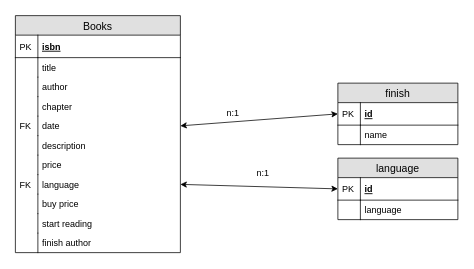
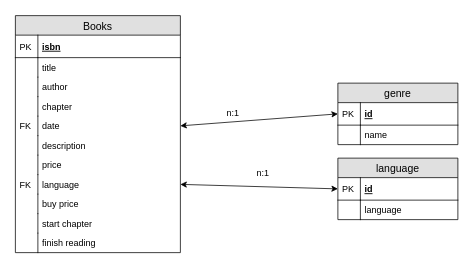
node "finish": label "finish" -> "genre"
node "start reading": label "start reading" -> "start chapter"
node "finish author": label "finish author" -> "finish reading"
